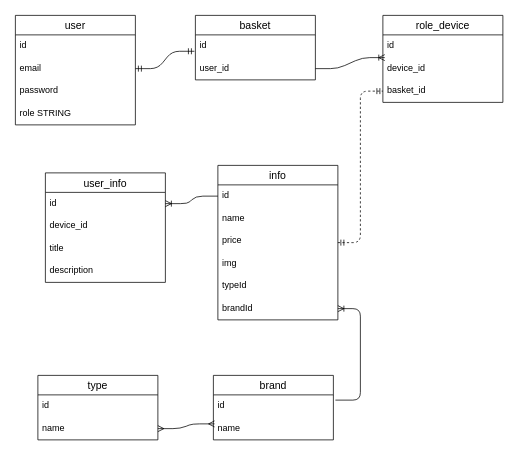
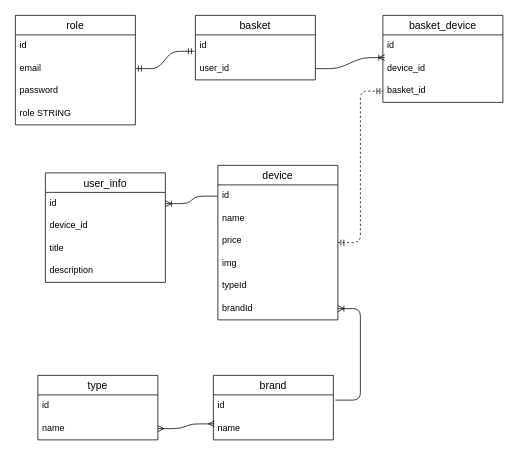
node "user": label "user" -> "role"
node "role_device": label "role_device" -> "basket_device"
node "info": label "info" -> "device"
